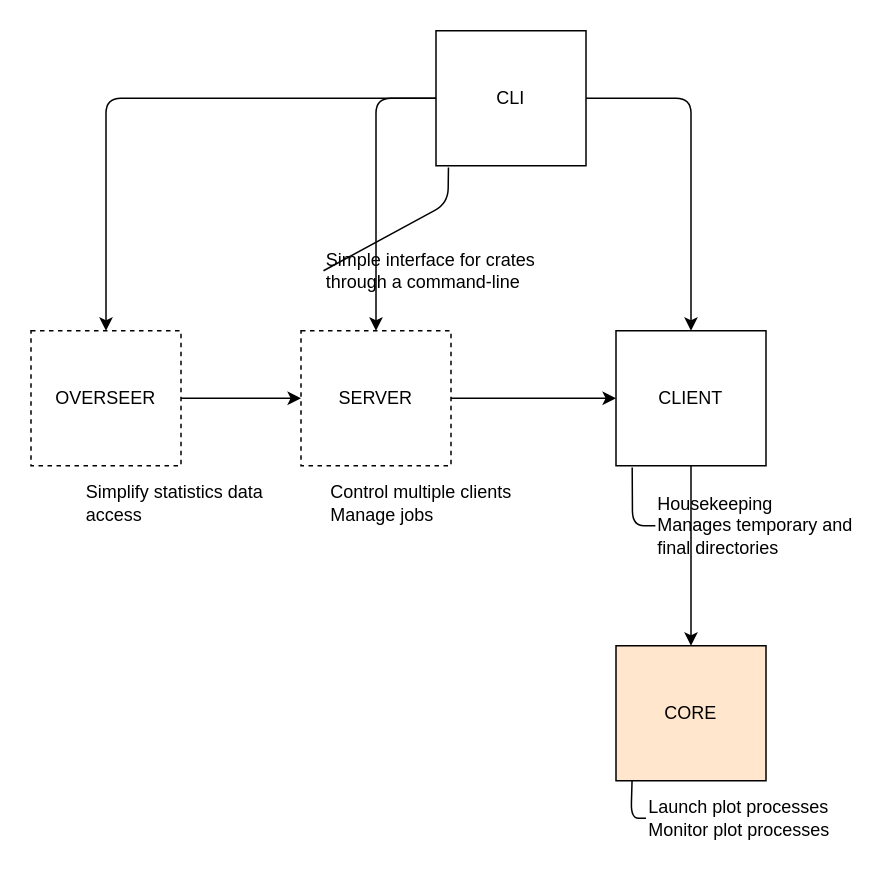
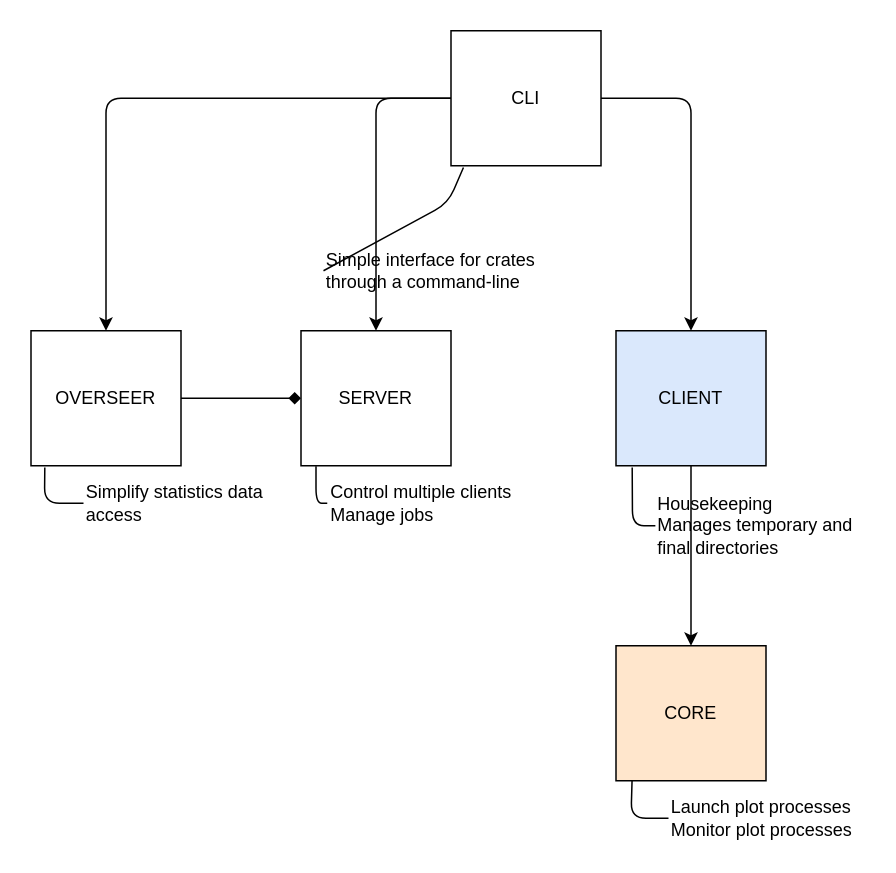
node "CLI": moved (511, 98) -> (526, 98)
node "OVERSEER": style dashed -> solid
edge "OVERSEER" -> "SERVER": arrowhead classic -> diamond
node "SERVER": style dashed -> solid
edge "SERVER" -> "CLIENT": removed
node "CLIENT": fillcolor #ffffff -> #dae8fc
edge "SERVER" -- "Control multiple clients Manage jobs": added
edge "OVERSEER" -- "Simplify statistics data access": added
node "Launch plot processes Monitor plot processes": moved (755, 818) -> (777, 818)
